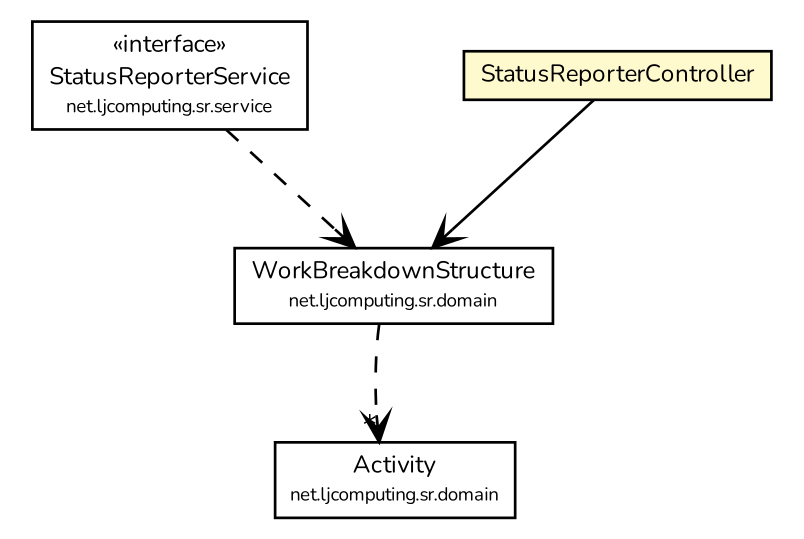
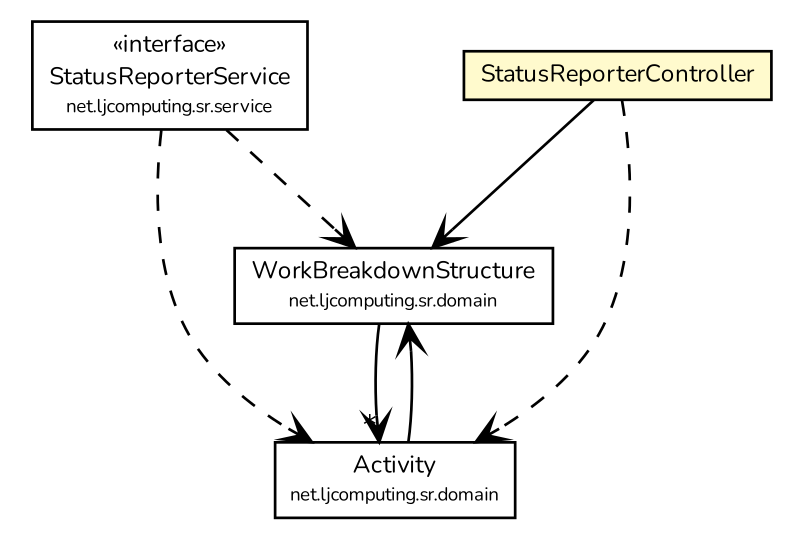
edge "StatusReporterController" -> "Activity": added
edge "StatusReporterService" -> "Activity": added
edge "WorkBreakdownStructure" -> "Activity": style dashed -> solid
edge "Activity" -> "WorkBreakdownStructure": added
